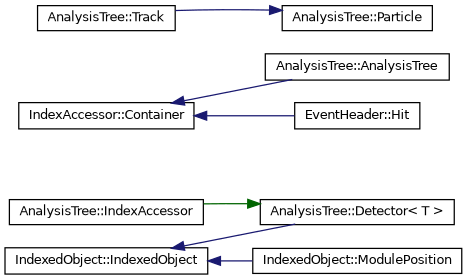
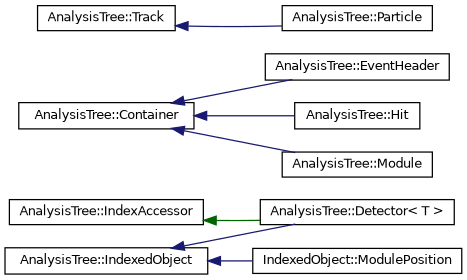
edge "AnalysisTree::Track" -> "AnalysisTree::Particle": reversed
node "AnalysisTree::AnalysisTree": label "AnalysisTree::AnalysisTree" -> "AnalysisTree::EventHeader"
node "IndexAccessor::Container": label "IndexAccessor::Container" -> "AnalysisTree::Container"
node "EventHeader::Hit": label "EventHeader::Hit" -> "AnalysisTree::Hit"
node "AnalysisTree::Module": added
edge "AnalysisTree::IndexAccessor" -> "AnalysisTree::Detector< T >": reversed
node "IndexedObject::IndexedObject": label "IndexedObject::IndexedObject" -> "AnalysisTree::IndexedObject"
